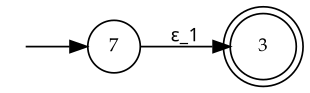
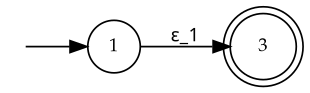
node "7": label "7" -> "1"
